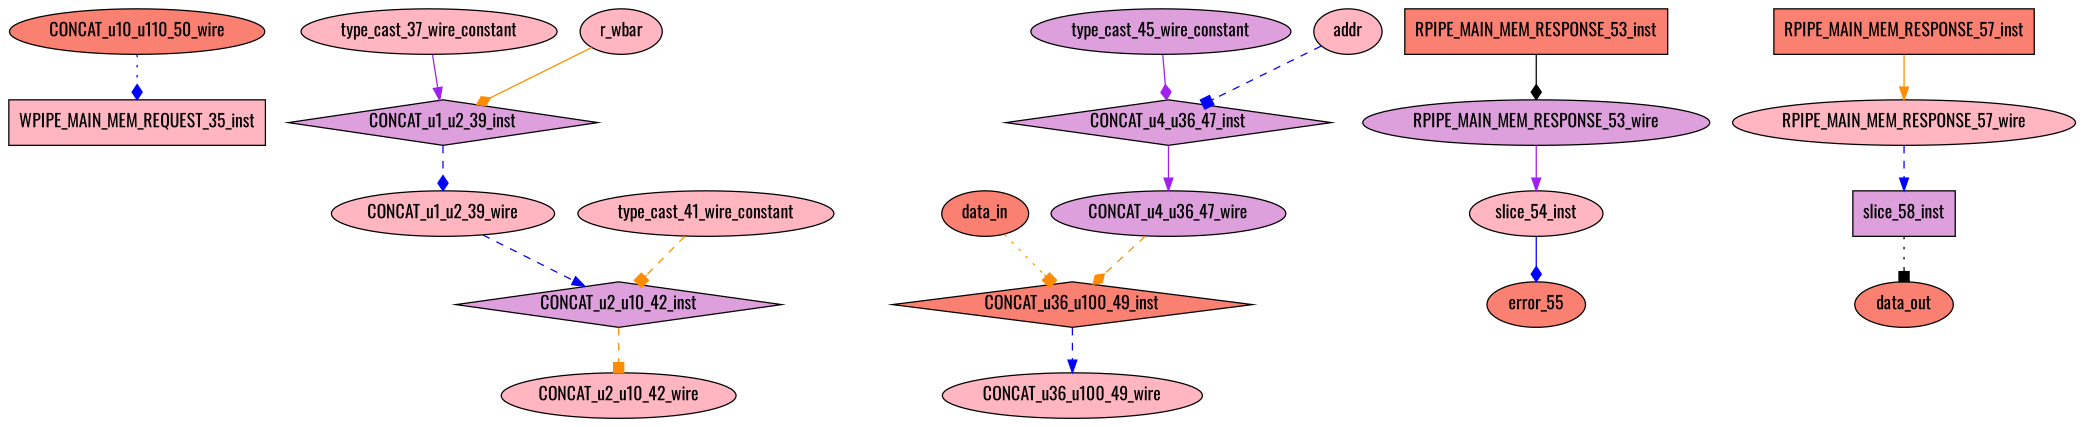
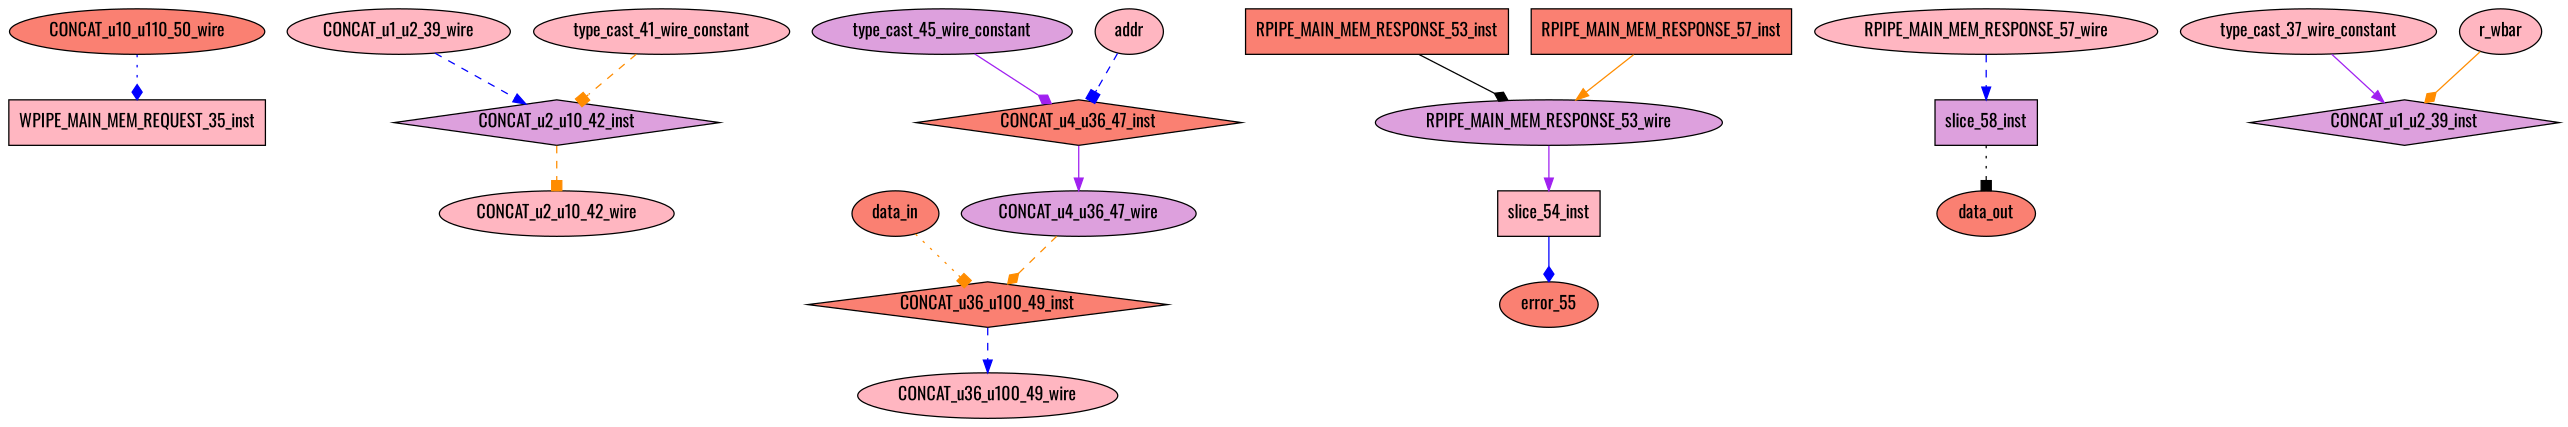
edge "RPIPE_MAIN_MEM_RESPONSE_57_inst" -> "RPIPE_MAIN_MEM_RESPONSE_57_wire": now "RPIPE_MAIN_MEM_RESPONSE_57_inst" -> "RPIPE_MAIN_MEM_RESPONSE_53_wire"
node "CONCAT_u4_u36_47_inst": fillcolor plum -> salmon
edge "CONCAT_u1_u2_39_inst" -> "CONCAT_u1_u2_39_wire": removed
node "slice_54_inst": shape ellipse -> box
